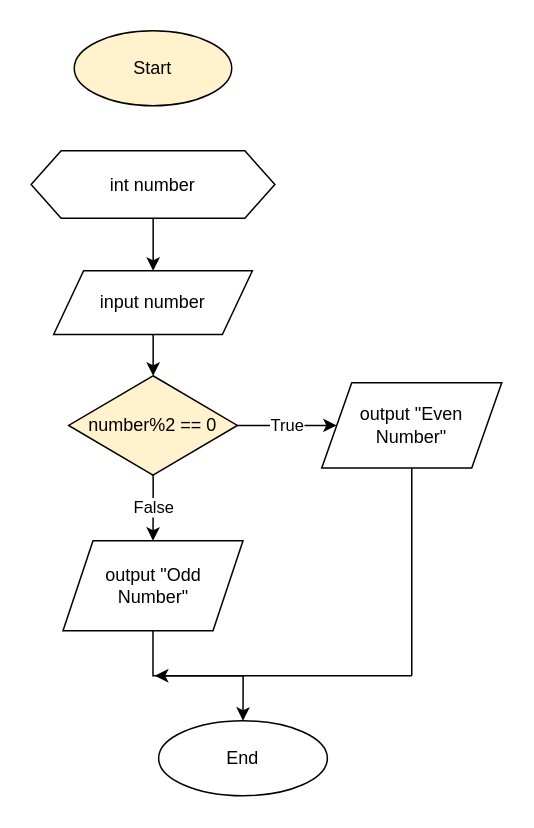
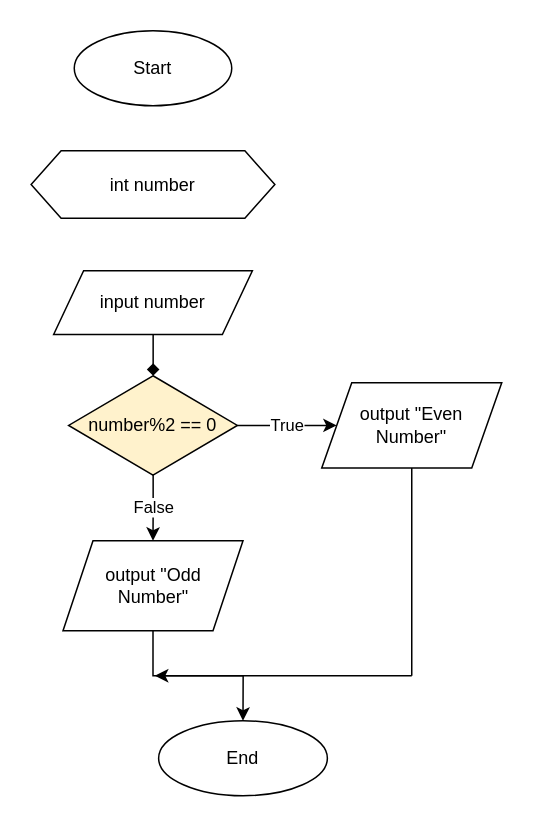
node "Start": fillcolor #fff2cc -> #ffffff
edge "int number" -> "input number": removed
edge "input number" -> "number%2 == 0": arrowhead classic -> diamond
